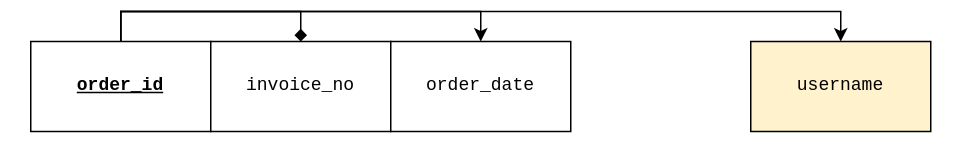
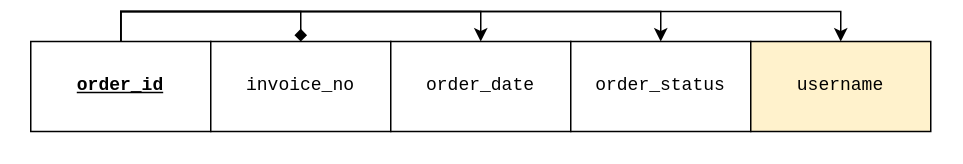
edge "order_id" -> "order_status": added
node "order_status": added
